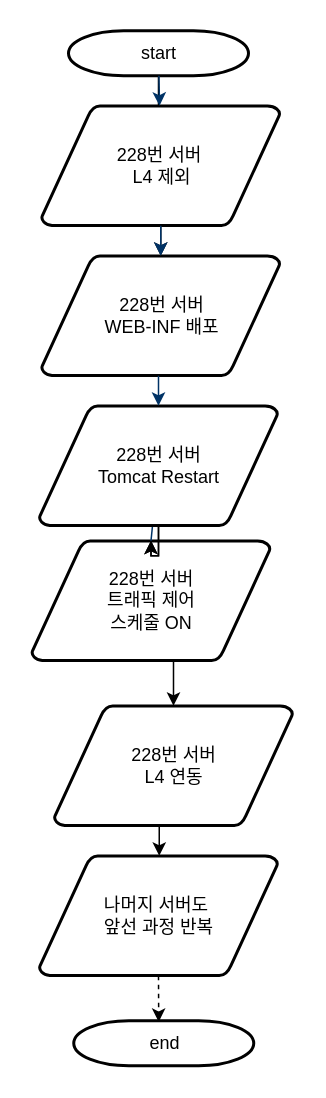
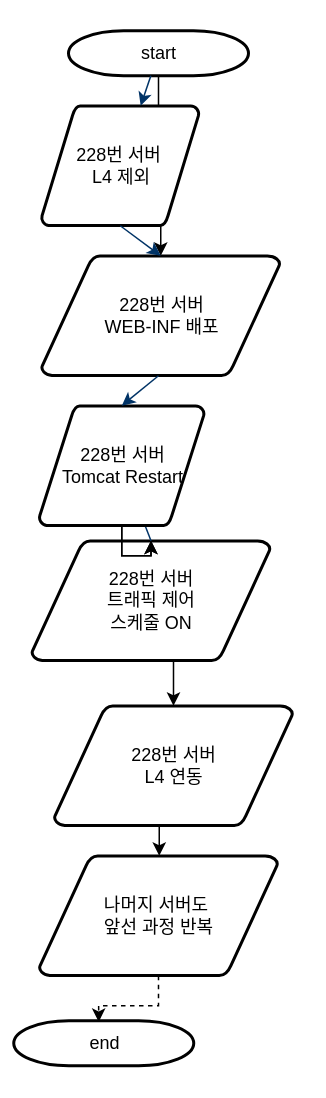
node "228번 서버 L4 제외": size 239x120 -> 158x120
node "228번 서버 Tomcat Restart": size 239x120 -> 165x120
node "end": moved (164, 1043) -> (104, 1043)
